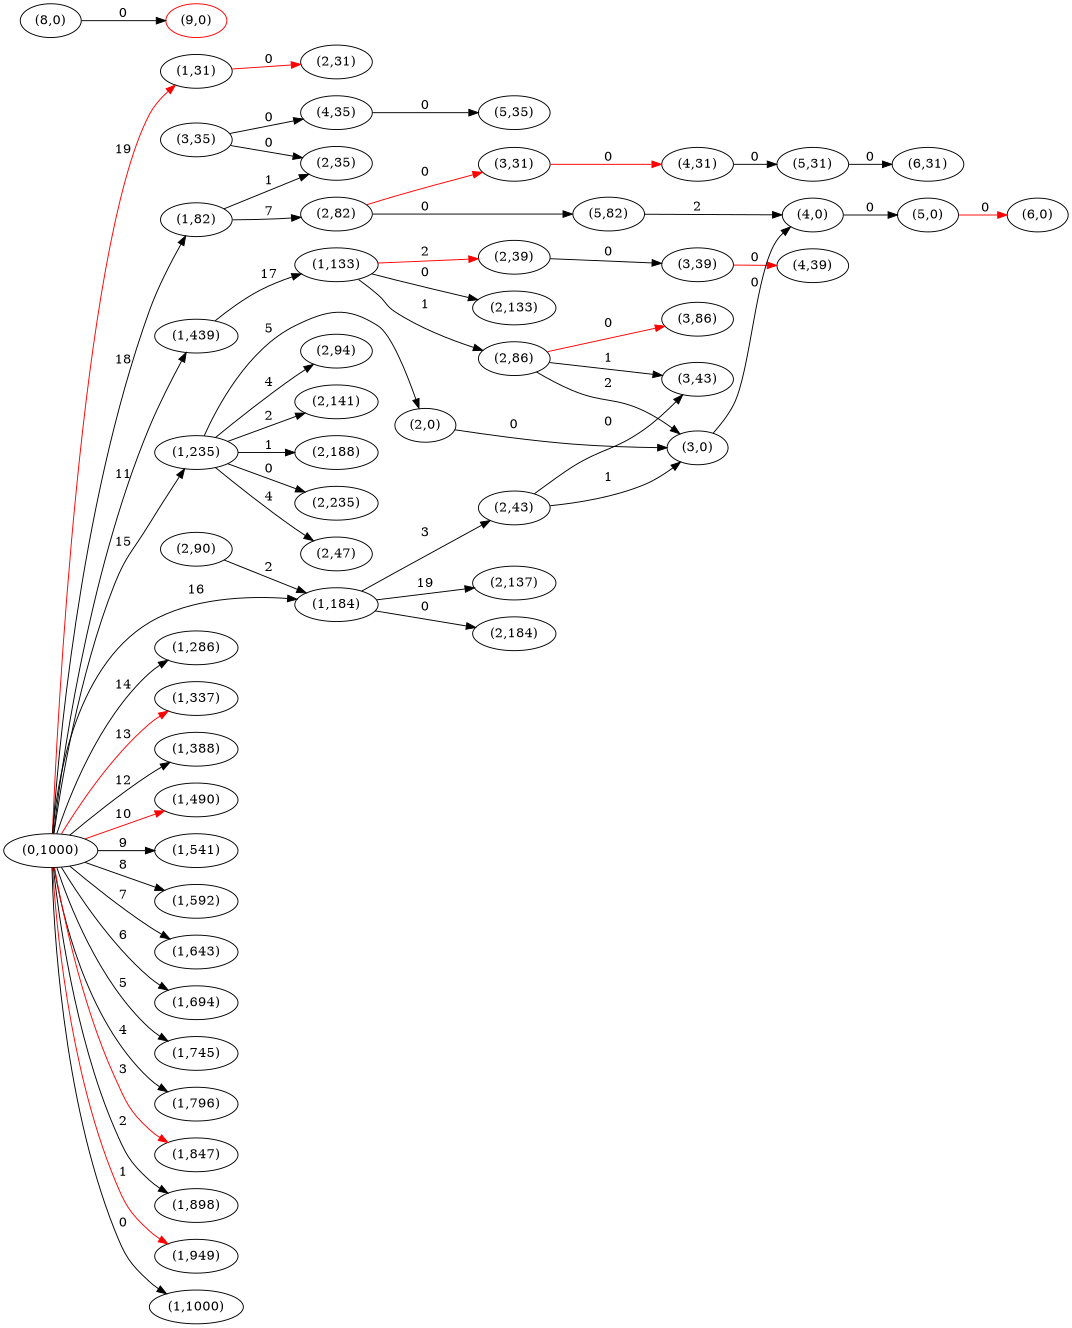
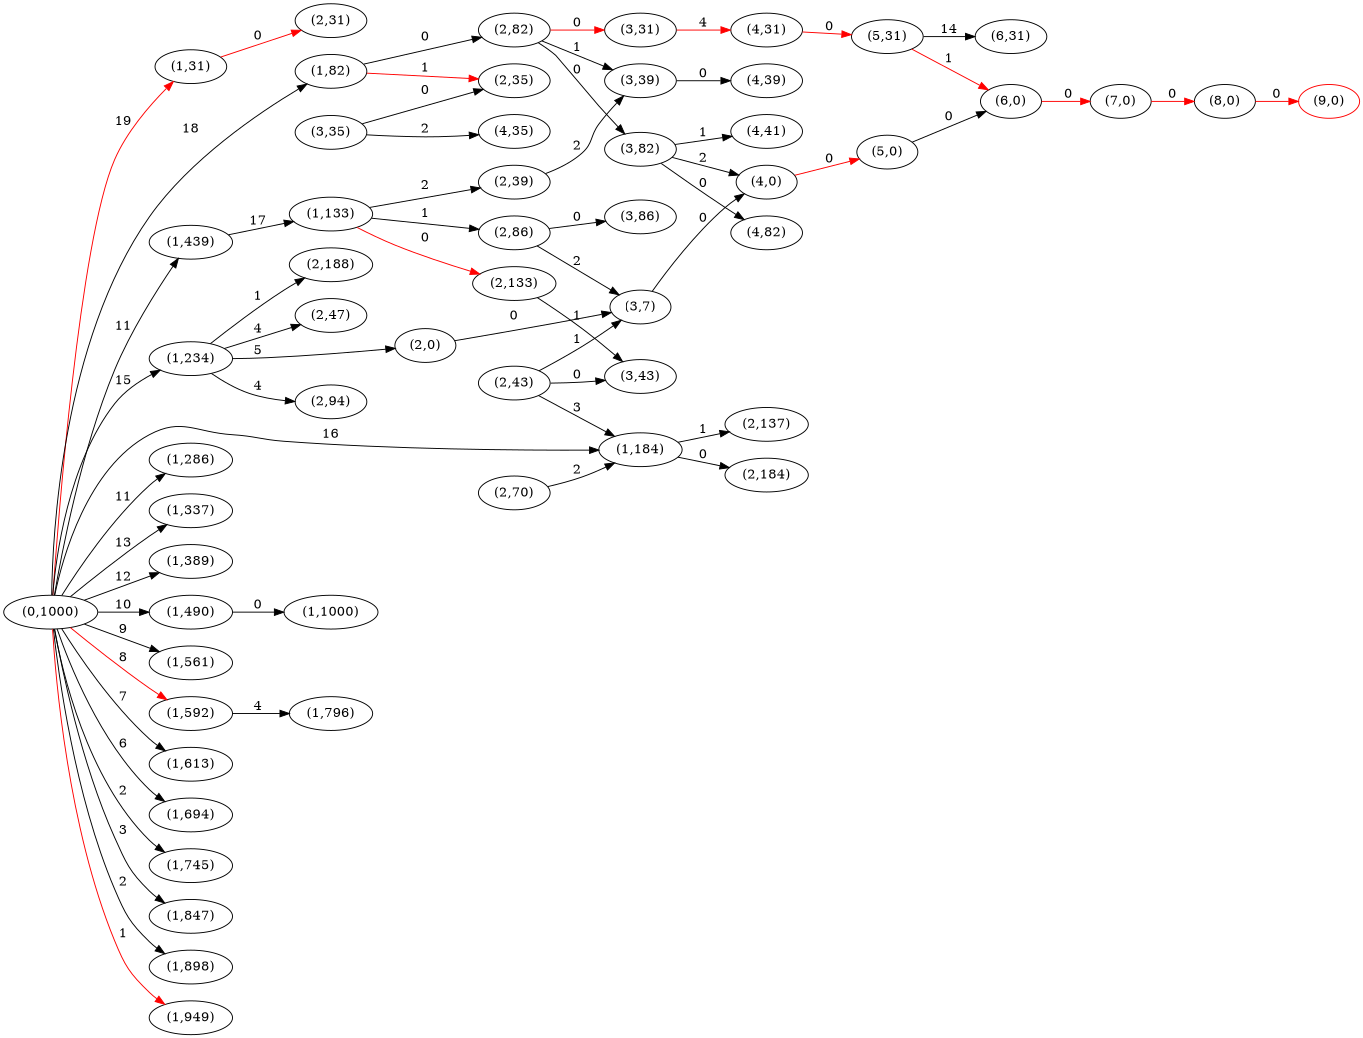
edge "(8,0)" -> "(9,0)": color black -> red
edge "(2,82)" -> "(3,39)": added, label "1"
edge "(5,31)" -> "(6,0)": added, label "1"
node "(7,0)": added
node "(5,35)": removed
edge "(3,35)" -> "(4,35)": label "0" -> "2"
node "(4,41)": added
edge "(3,31)" -> "(4,31)": label "0" -> "4"
edge "(5,31)" -> "(6,31)": label "0" -> "14"
edge "(4,31)" -> "(5,31)": color black -> red
edge "(1,82)" -> "(2,35)": color black -> red
edge "(1,82)" -> "(2,82)": label "7" -> "0"
node "(5,82)": label "(5,82)" -> "(3,82)"
edge "(4,0)" -> "(5,0)": color black -> red
edge "(5,0)" -> "(6,0)": color red -> black
node "(4,82)": added
edge "(2,39)" -> "(3,39)": label "0" -> "2"
edge "(1,133)" -> "(2,39)": color red -> black
edge "(3,39)" -> "(4,39)": color red -> black
edge "(1,133)" -> "(2,133)": color black -> red
edge "(2,86)" -> "(3,86)": color red -> black
edge "(2,86)" -> "(3,43)": now "(2,133)" -> "(3,43)"
node "(2,141)": removed
node "(3,0)": label "(3,0)" -> "(3,7)"
node "(1,235)": label "(1,235)" -> "(1,234)"
node "(2,235)": removed
node "(2,90)": label "(2,90)" -> "(2,70)"
edge "(1,184)" -> "(2,43)": reversed
edge "(1,184)" -> "(2,137)": label "19" -> "1"
edge "(0,1000)" -> "(1,286)": label "14" -> "11"
node "(1,388)": label "(1,388)" -> "(1,389)"
edge "(0,1000)" -> "(1,337)": color red -> black
edge "(0,1000)" -> "(1,490)": color red -> black
node "(1,541)": label "(1,541)" -> "(1,561)"
edge "(0,1000)" -> "(1,592)": color black -> red
node "(1,643)": label "(1,643)" -> "(1,613)"
edge "(0,1000)" -> "(1,745)": label "5" -> "2"
edge "(0,1000)" -> "(1,796)": now "(1,592)" -> "(1,796)"
edge "(0,1000)" -> "(1,847)": color red -> black
edge "(0,1000)" -> "(1,1000)": now "(1,490)" -> "(1,1000)"
